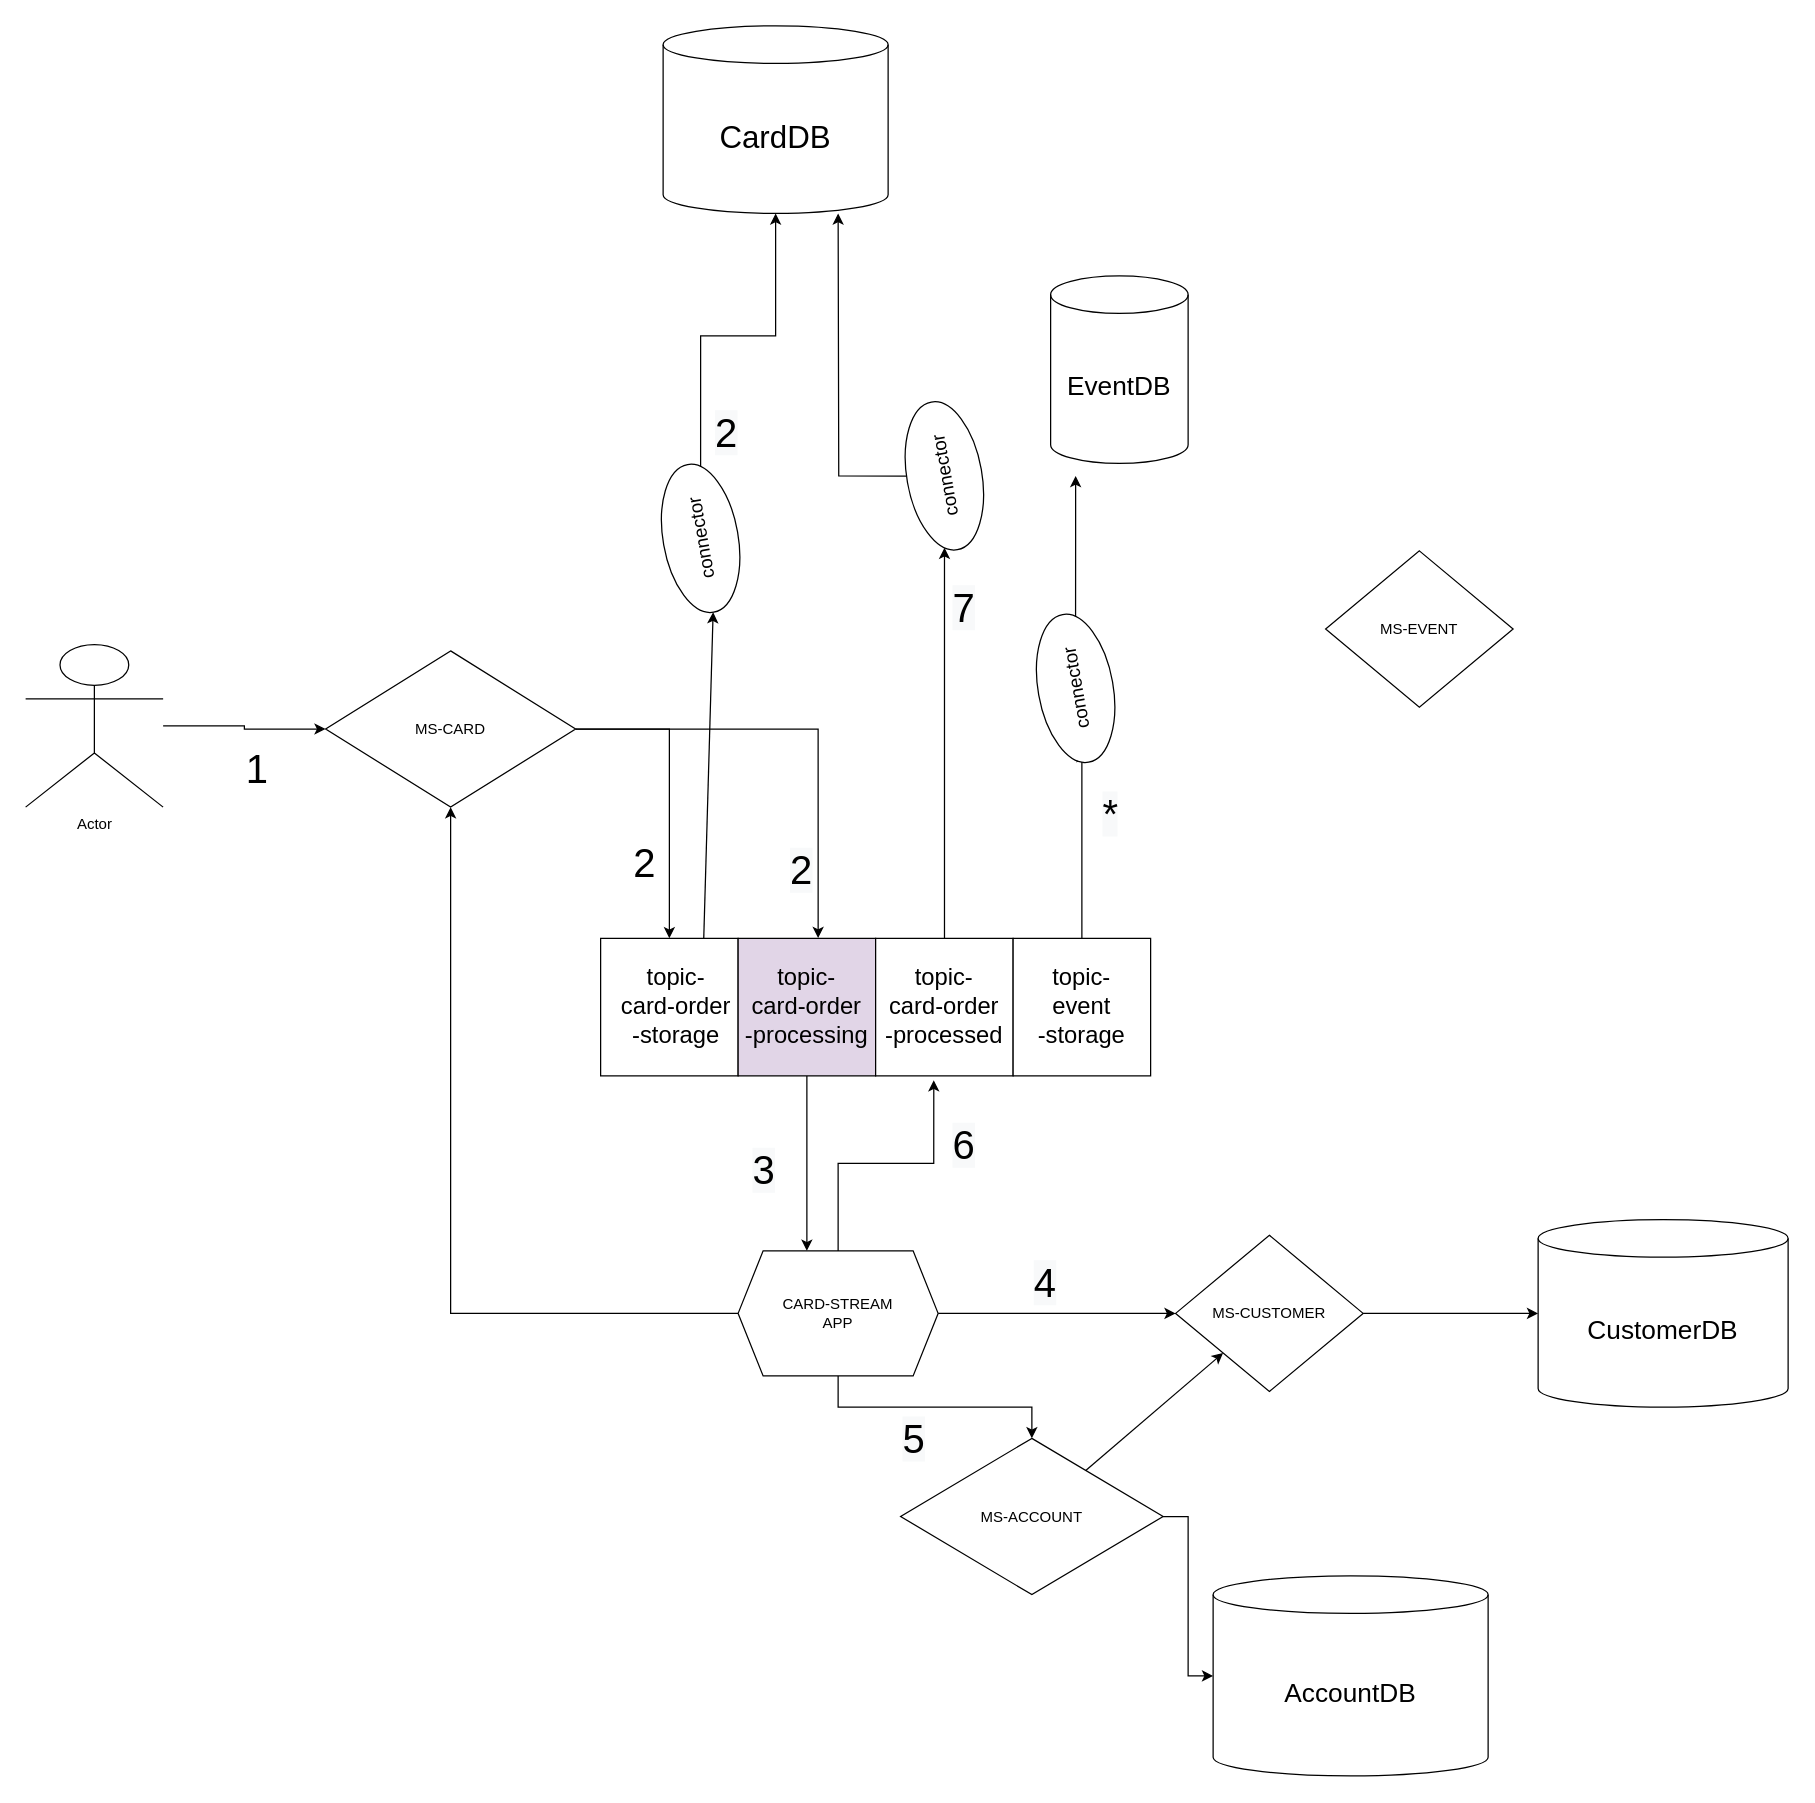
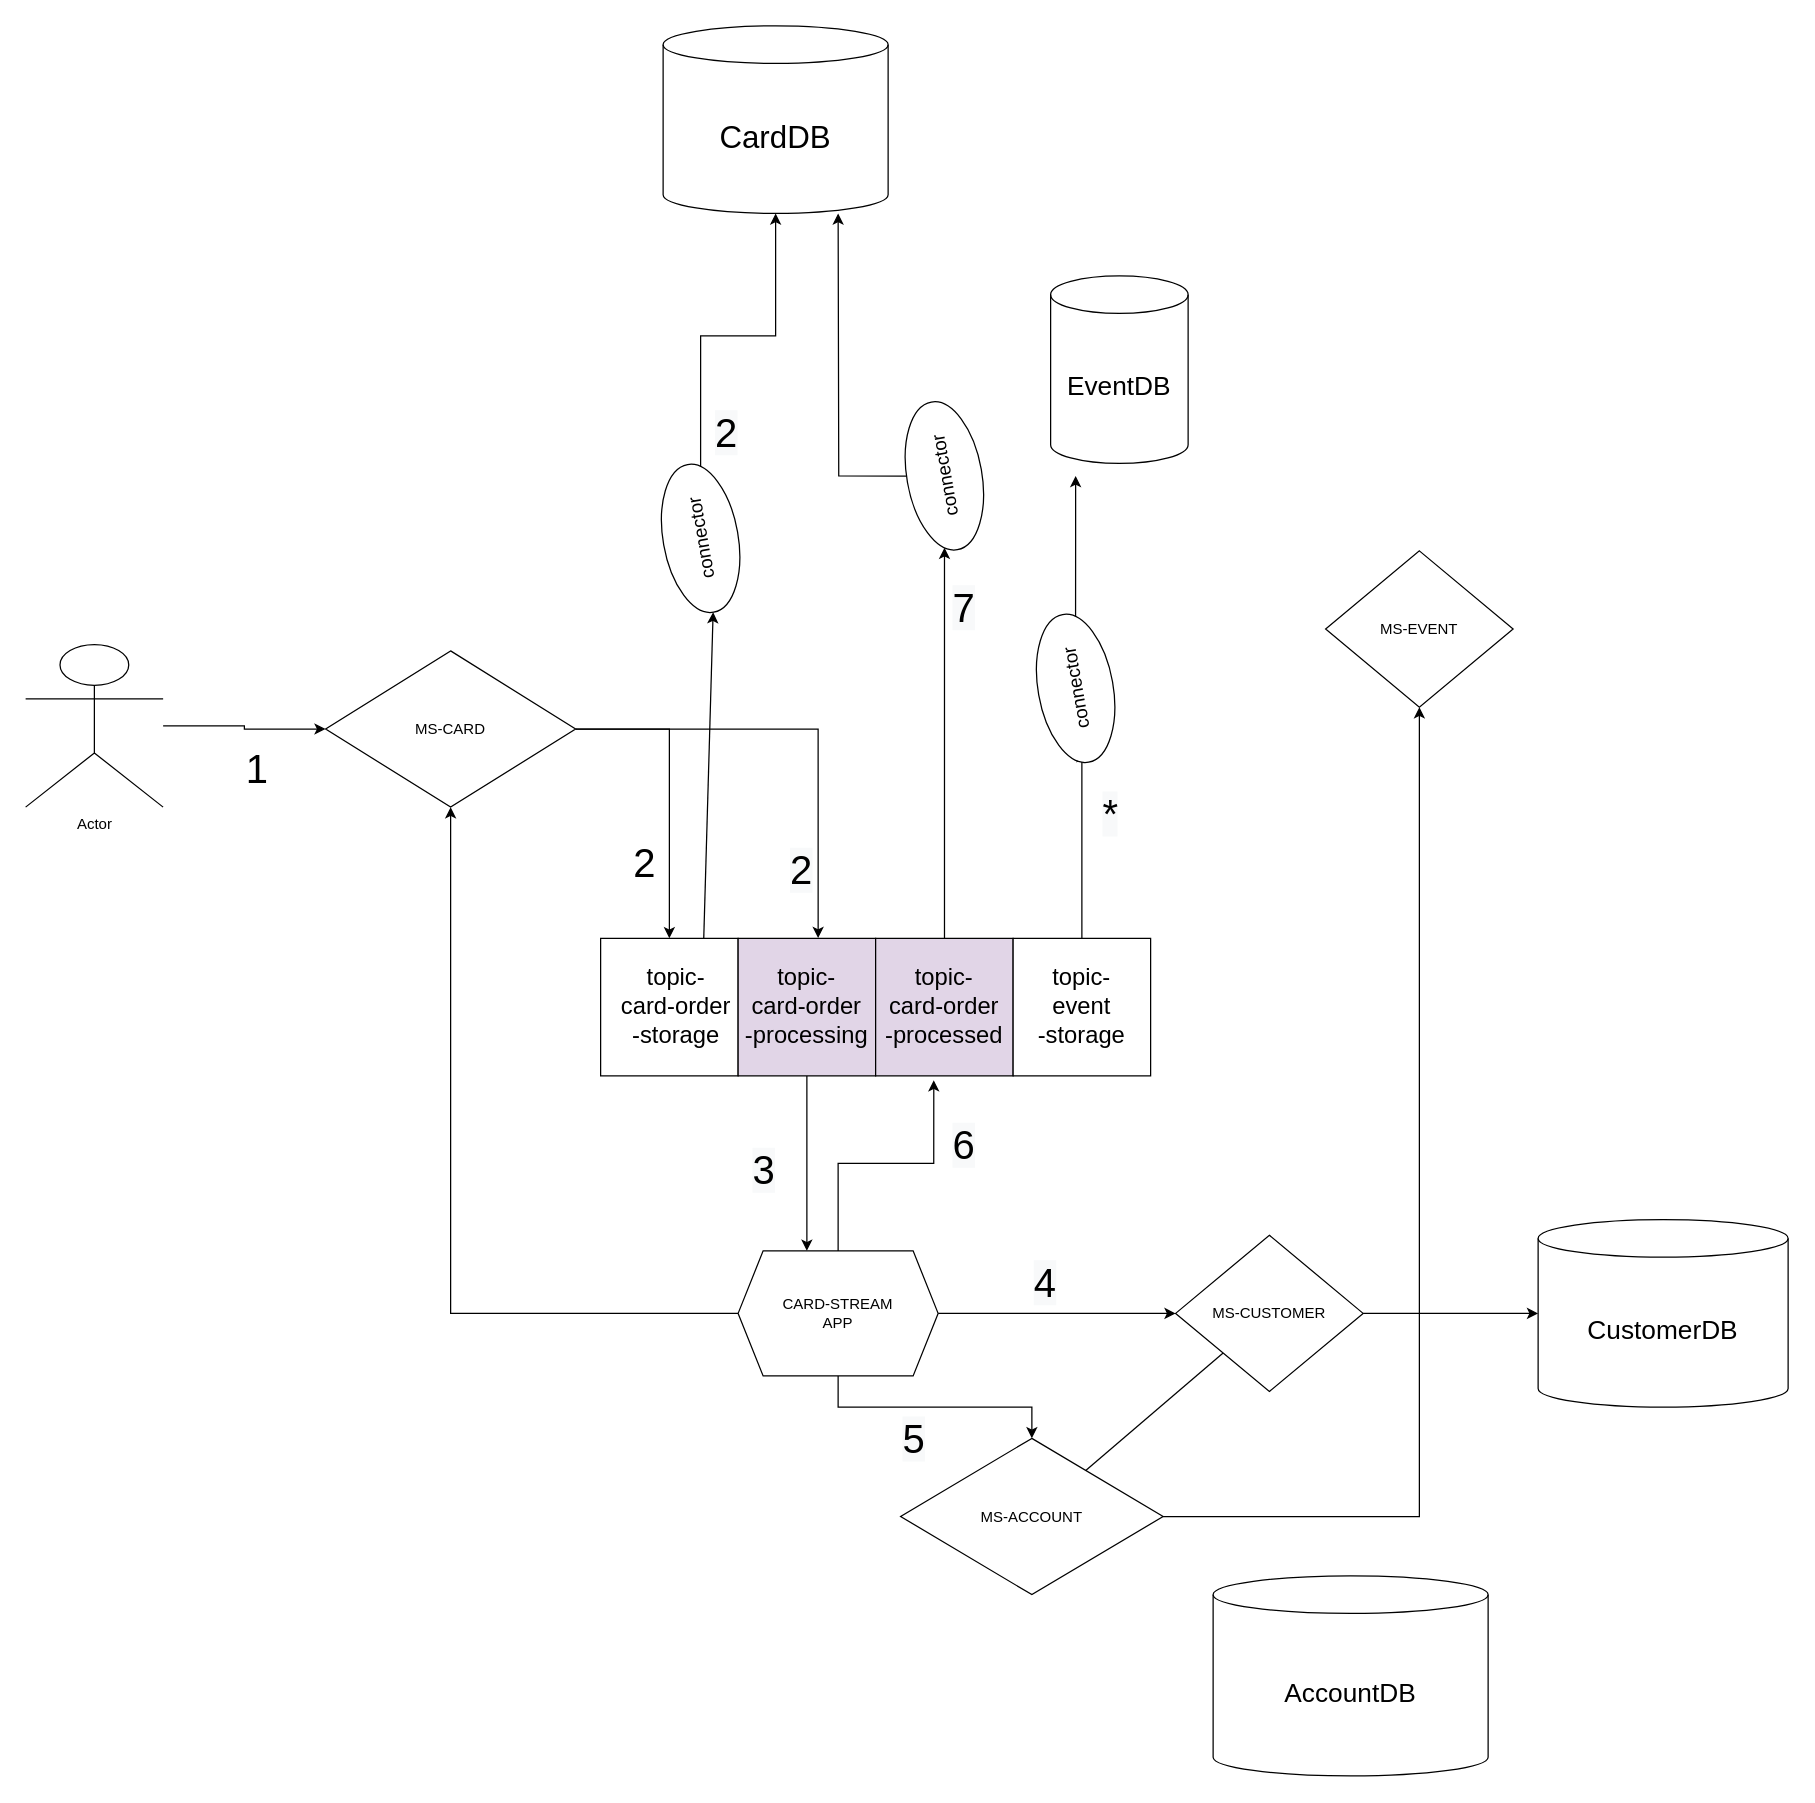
node "topic-card-order-processed": fillcolor #ffffff -> #e1d5e7
edge "MS-ACCOUNT" -> "MS-CUSTOMER": arrowhead classic -> none
edge "MS-ACCOUNT" -> "AccountDB": now "MS-ACCOUNT" -> "MS-EVENT"
